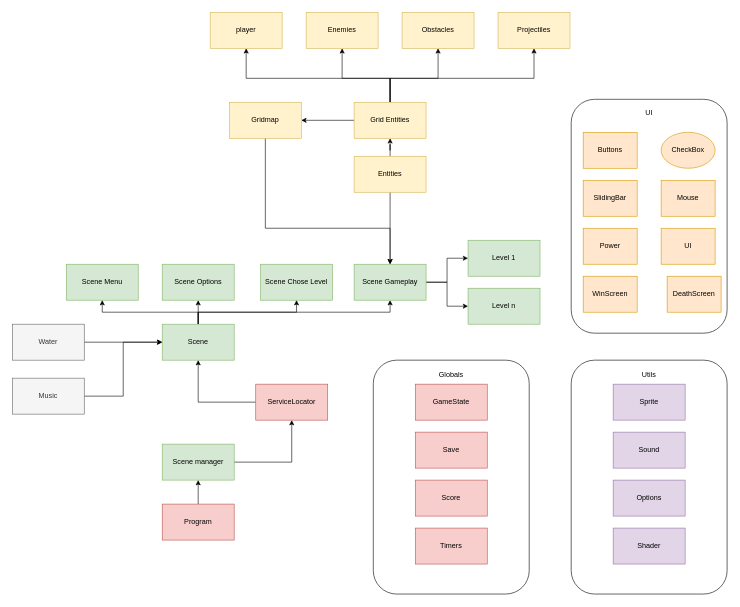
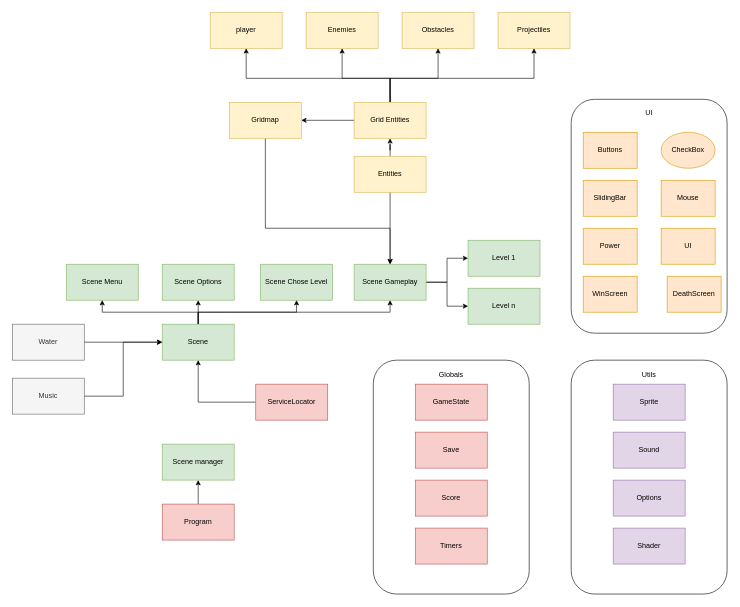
edge "Scene manager" -> "ServiceLocator": removed
